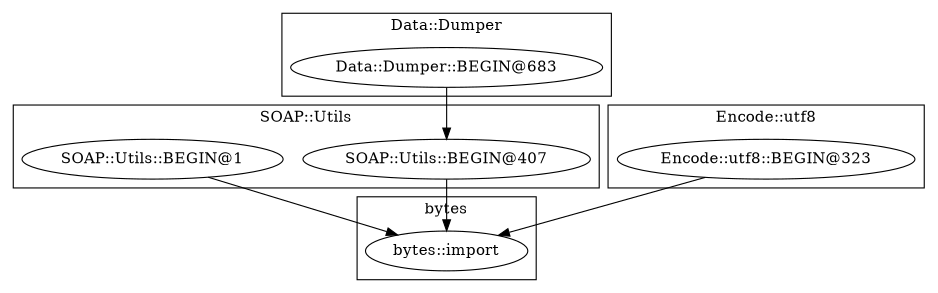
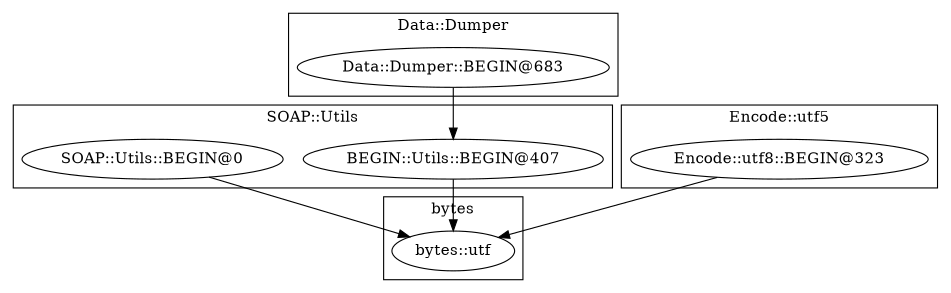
cluster "Encode::utf8": label "Encode::utf8" -> "Encode::utf5"
node "SOAP::Utils::BEGIN@1": label "SOAP::Utils::BEGIN@1" -> "SOAP::Utils::BEGIN@0"
node "SOAP::Utils::BEGIN@407": label "SOAP::Utils::BEGIN@407" -> "BEGIN::Utils::BEGIN@407"
node "bytes::import": label "bytes::import" -> "bytes::utf"
